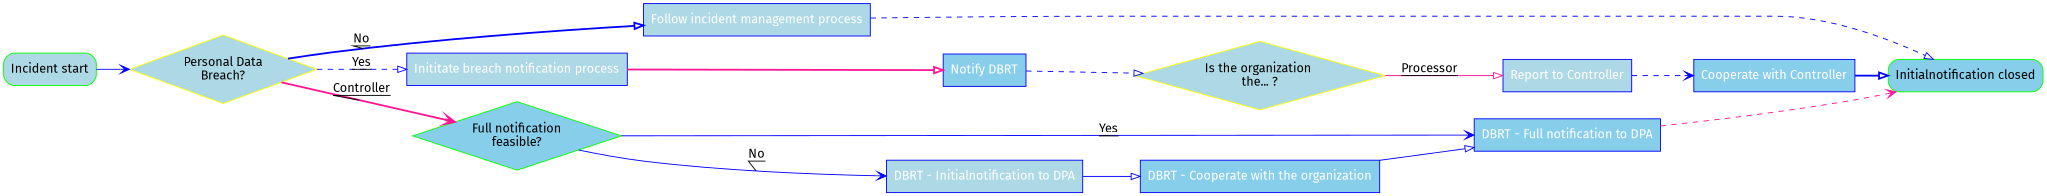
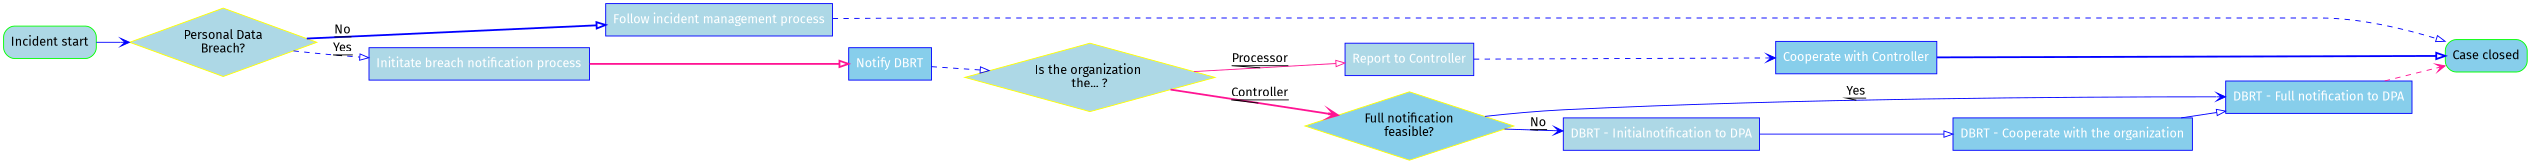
node "Initialnotification closed": label "Initialnotification closed" -> "Case closed"
edge "Personal Data Breach?" -> "Full notification feasible?": now "Is the organization the... ?" -> "Full notification feasible?"
node "Full notification feasible?": color green -> yellow
